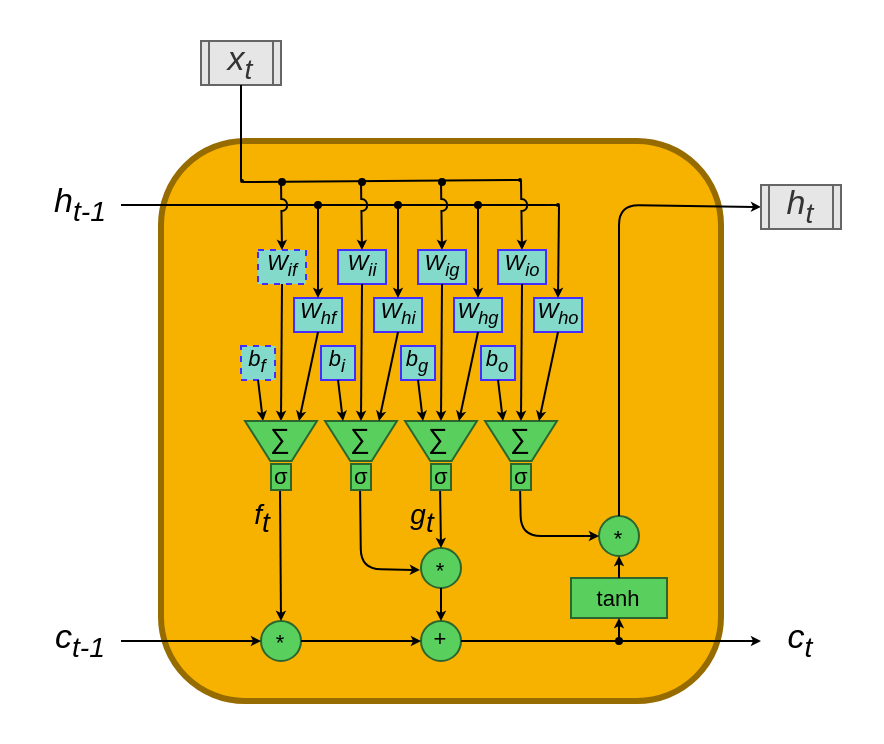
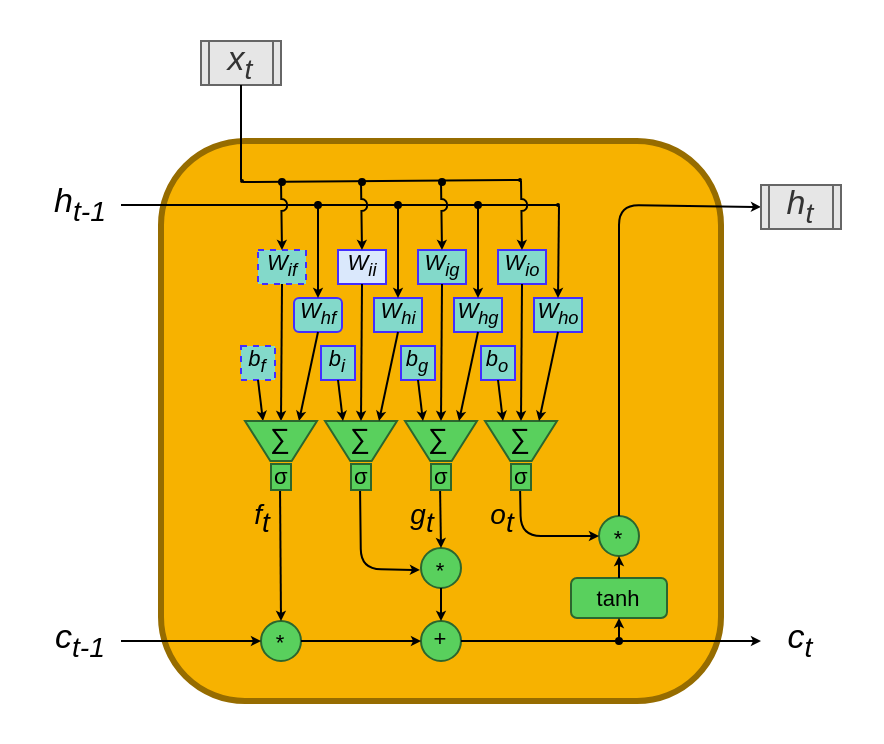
node "Wii": fillcolor #83d9ca -> #dae8fc
node "Whf": shape rectangle -> rounded rectangle
node "ot": added
node "tanh": shape rectangle -> rounded rectangle
